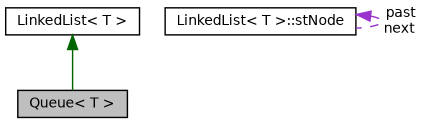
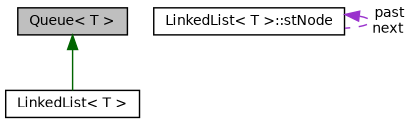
edge "Queue< T >" -> "LinkedList< T >": reversed
